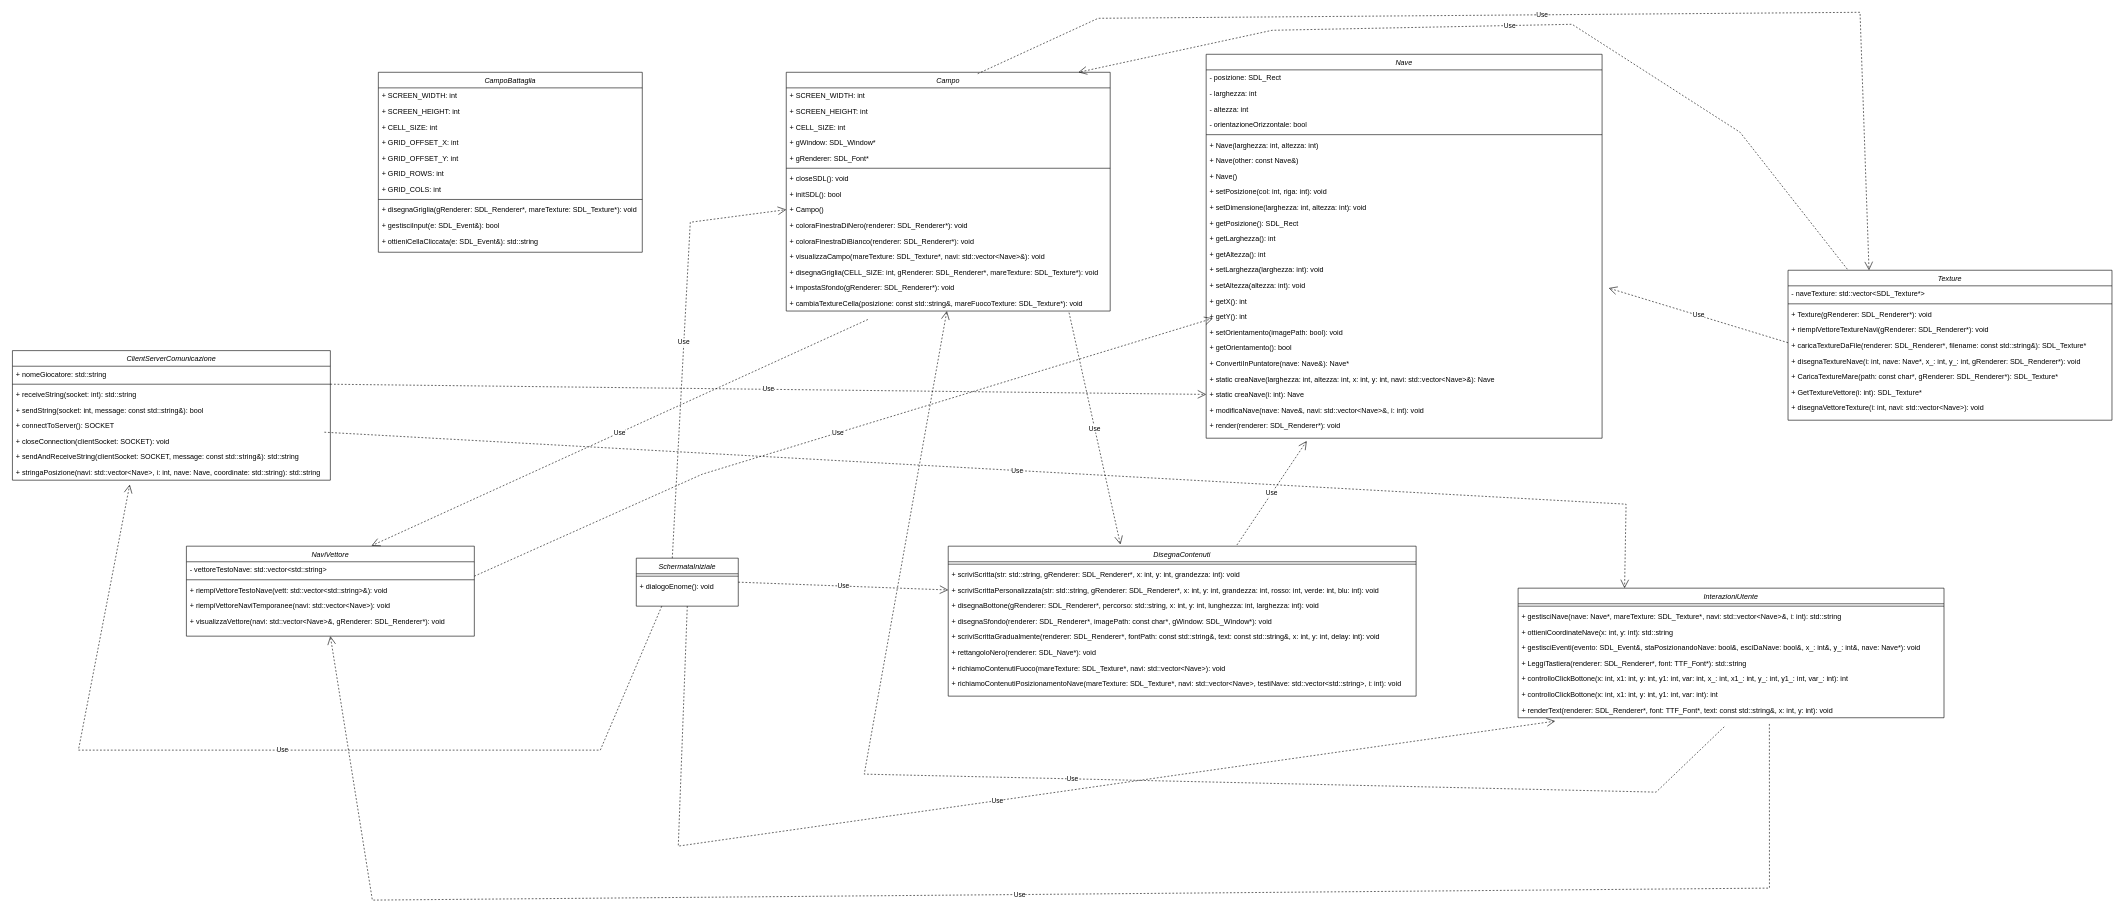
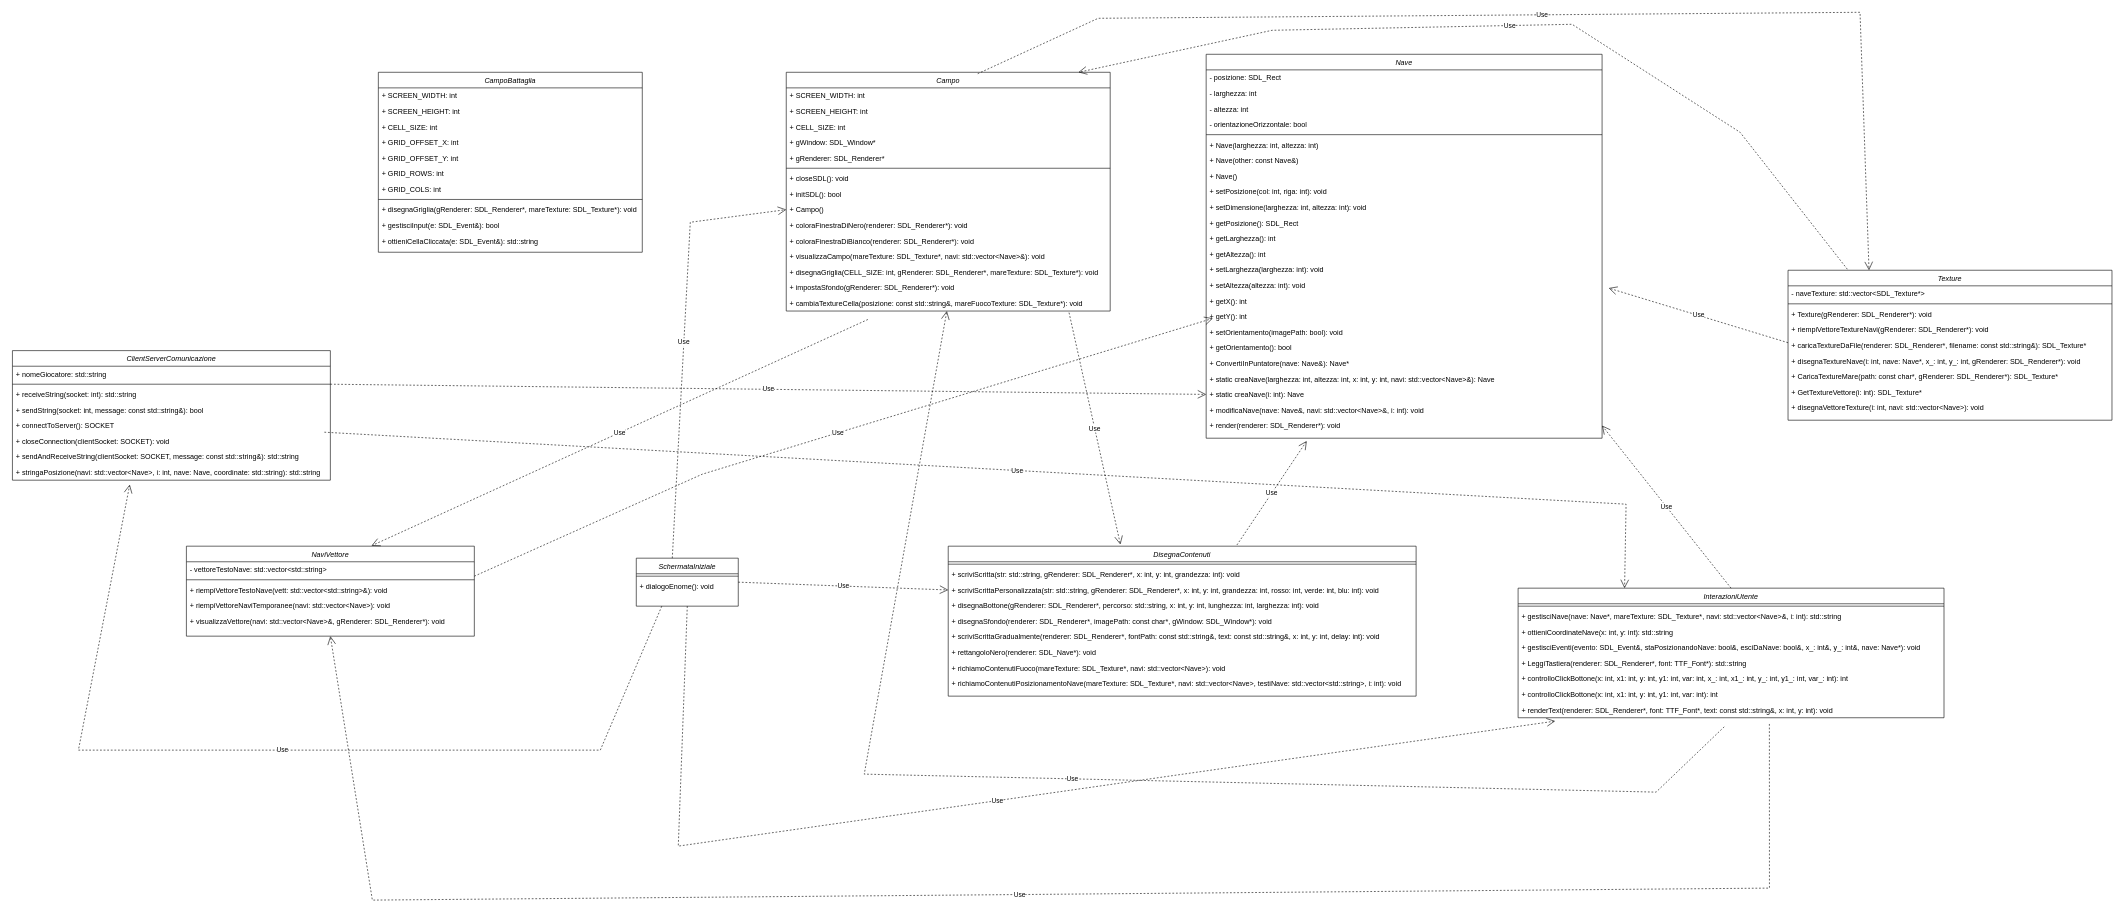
node "+ gRenderer: SDL_Font*": label "+ gRenderer: SDL_Font*" -> "+ gRenderer: SDL_Renderer*"
edge "InterazioniUtente" -> "+ render(renderer: SDL_Renderer*): void": added, label "Use"
